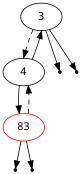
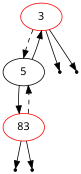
node "3": color black -> red
node "4": label "4" -> "5"
